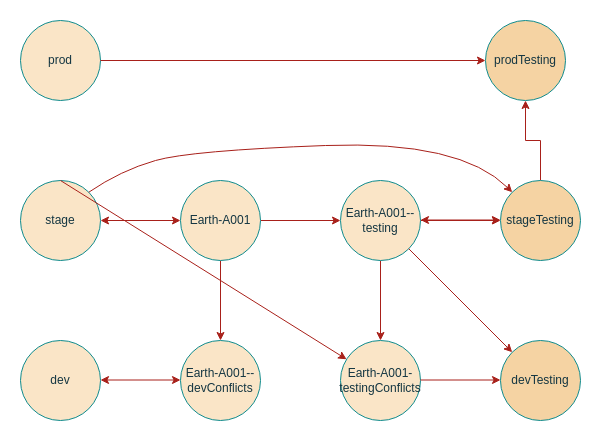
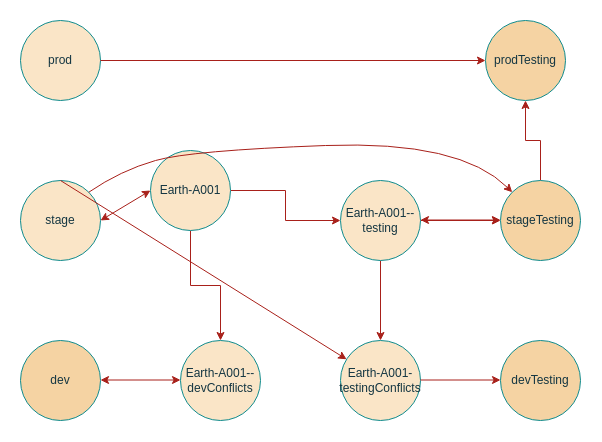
node "Earth-A001": moved (221, 221) -> (191, 191)
edge "Earth-A001--testing" -> "devTesting": removed
node "dev": fillcolor #fae5c7 -> #f5d3a3
